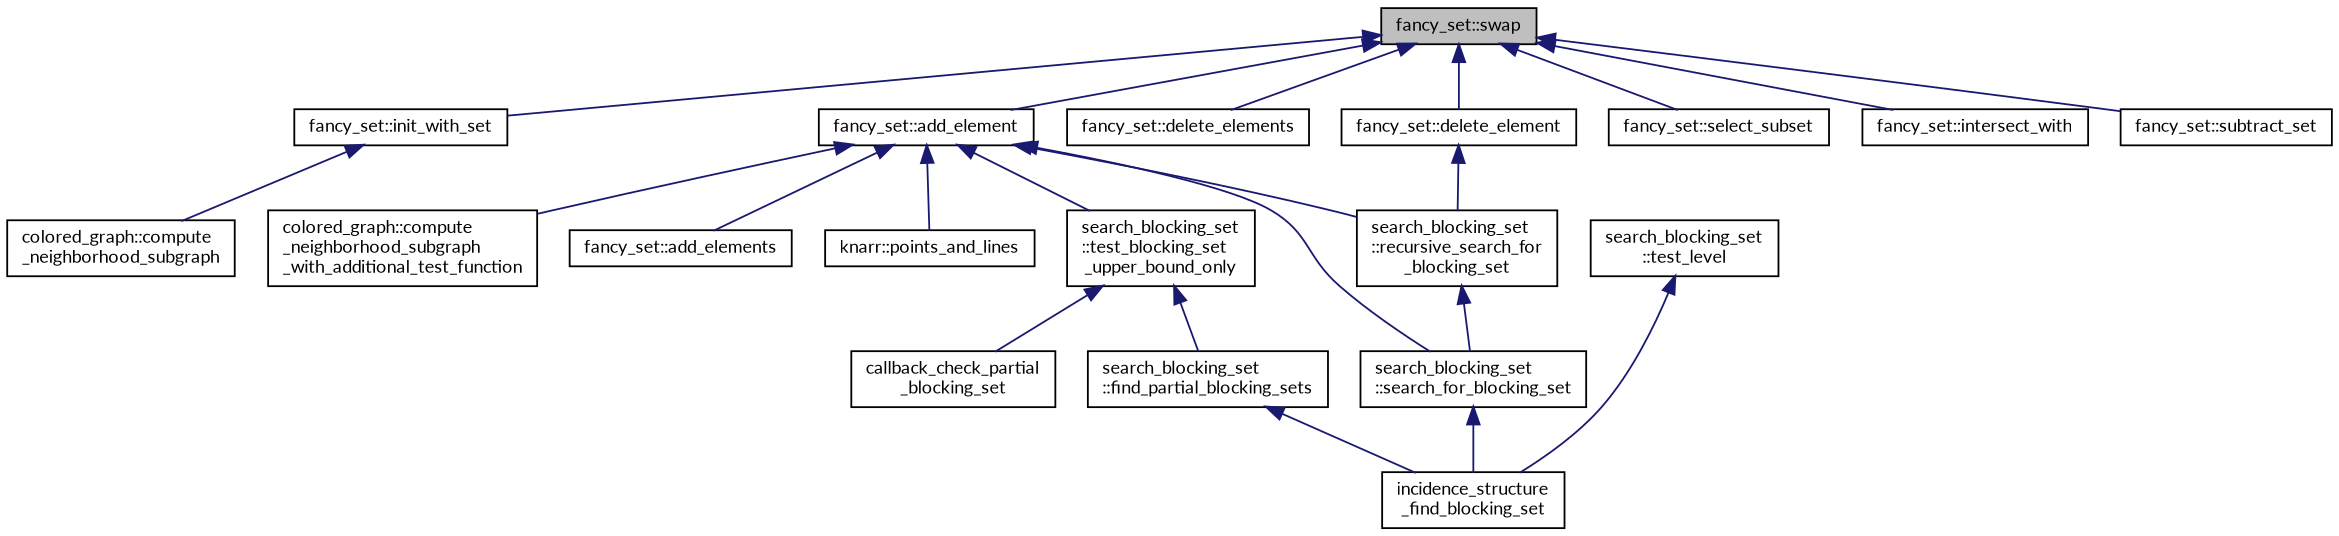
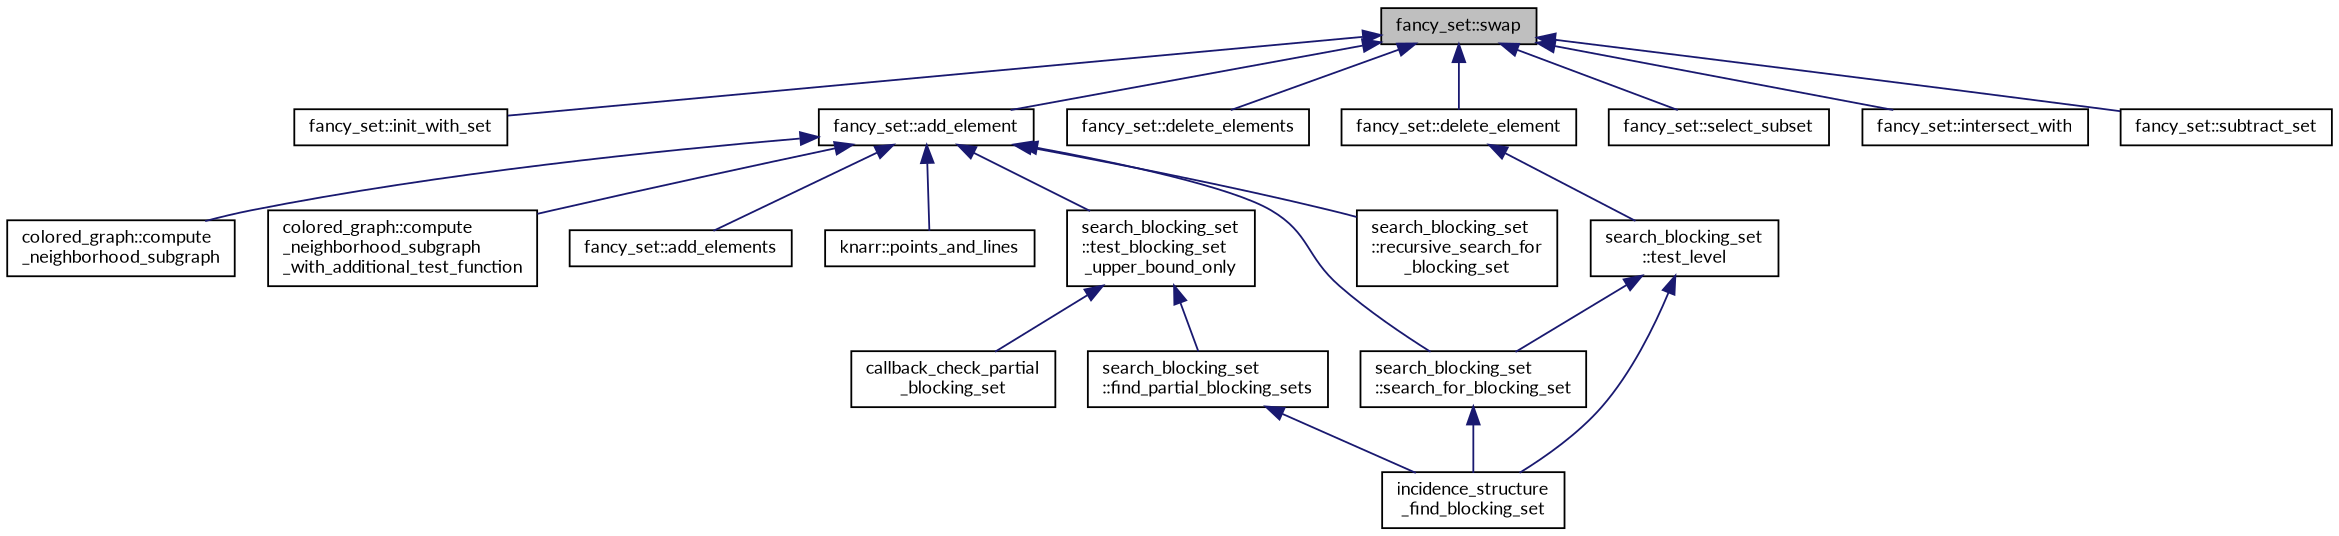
edge "colored_graph::compute _neighborhood_subgraph" -> "fancy_set::init_with_set": now "colored_graph::compute _neighborhood_subgraph" -> "fancy_set::add_element"
edge "search_blocking_set ::recursive_search_for _blocking_set" -> "fancy_set::delete_element": now "search_blocking_set ::test_level" -> "fancy_set::delete_element"
edge "search_blocking_set ::search_for_blocking_set" -> "search_blocking_set ::recursive_search_for _blocking_set": now "search_blocking_set ::search_for_blocking_set" -> "search_blocking_set ::test_level"
